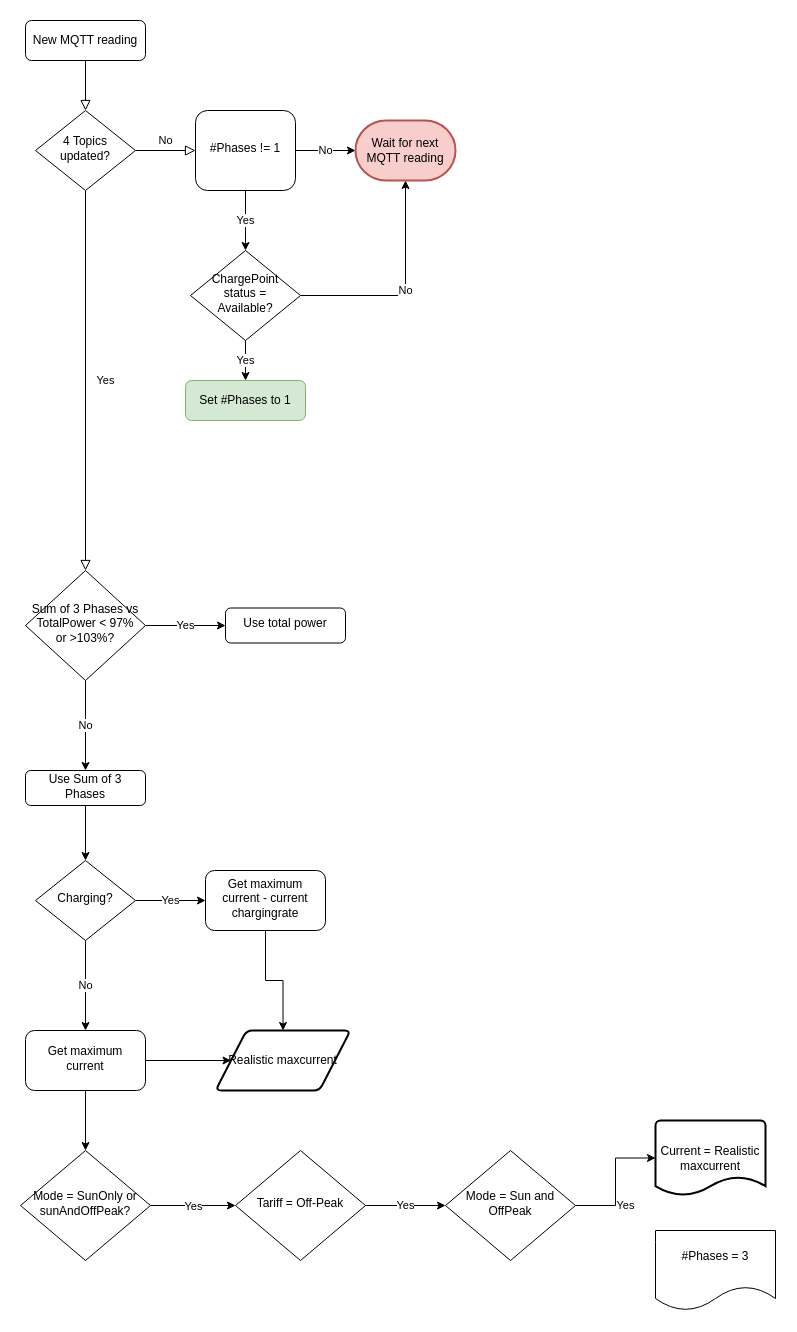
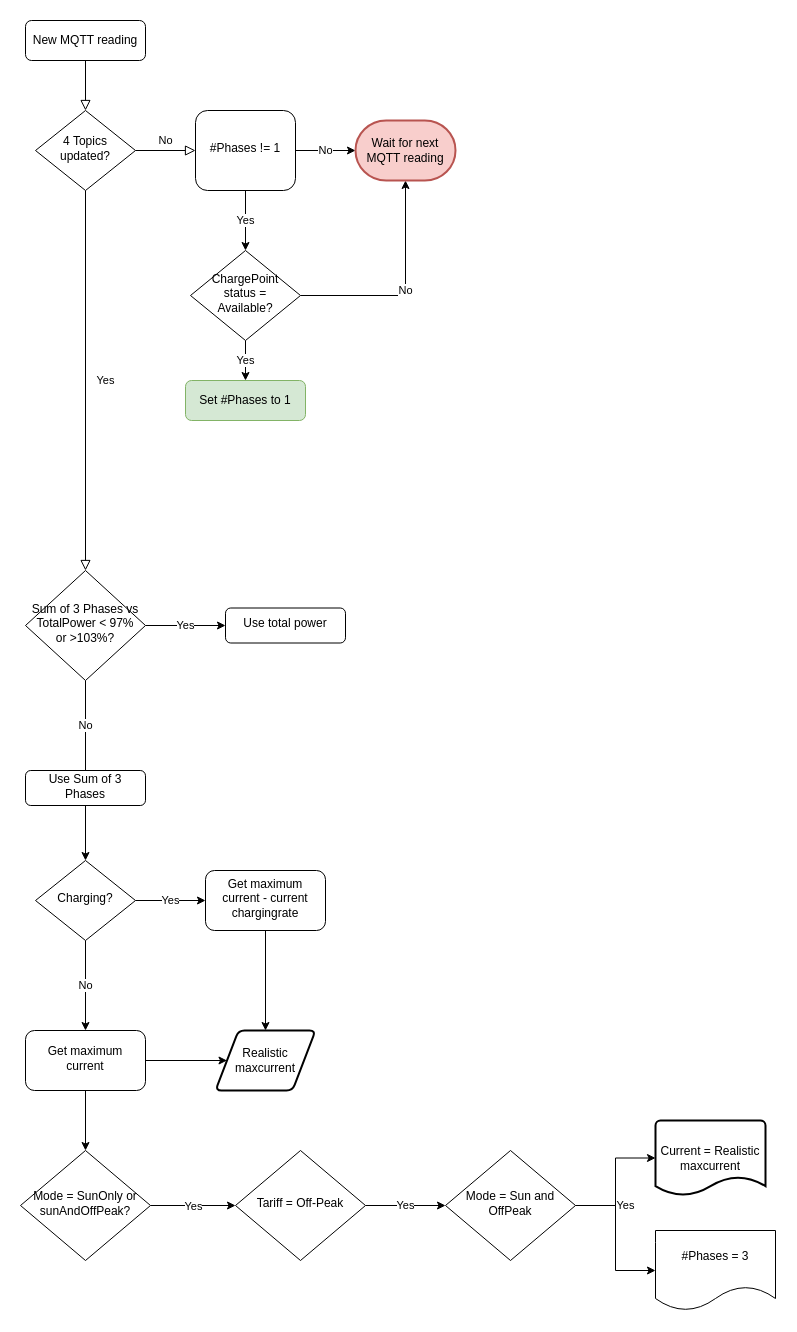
edge "Sum of 3 Phases vs TotalPower < 97% or >103%?" -> "Use Sum of 3 Phases": arrowhead classic -> none
node "Realistic maxcurrent": size 135x60 -> 100x60
edge "Mode = Sun and OffPeak" -> "#Phases = 3": added
